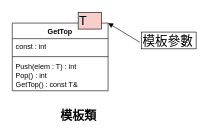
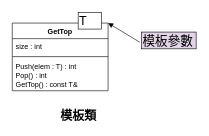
node "T": fillcolor #f8cecc -> #ffffff
node "模板參數": fillcolor #ffffff -> #e1d5e7
node "const : int": label "const : int" -> "size : int"
